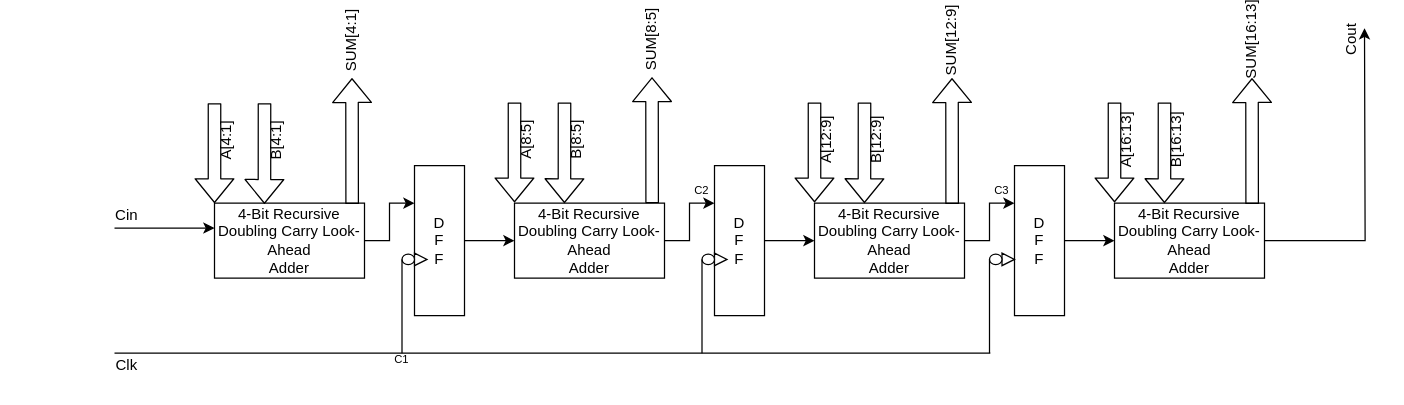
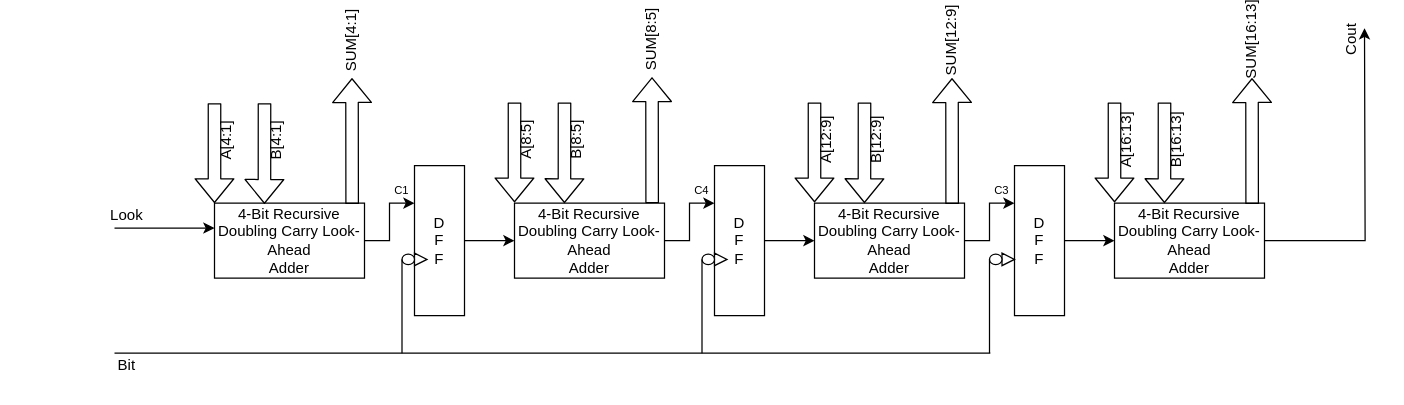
node "C2": label "C2" -> "C4"
node "Cin": label "Cin" -> "Look"
node "C1": moved (402, 359) -> (402, 191)
node "Clk": label "Clk" -> "Bit"
